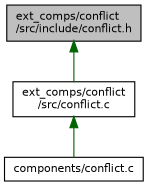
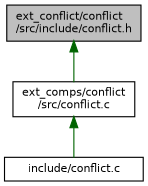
node "ext_comps/conflict /src/include/conflict.h": label "ext_comps/conflict /src/include/conflict.h" -> "ext_conflict/conflict /src/include/conflict.h"
node "components/conflict.c": label "components/conflict.c" -> "include/conflict.c"
